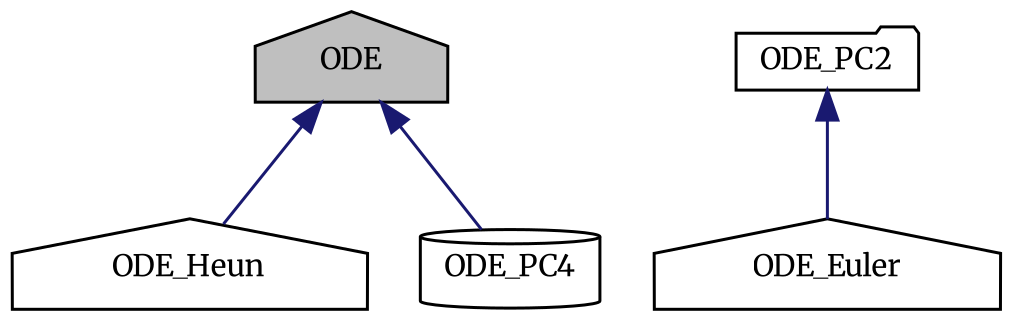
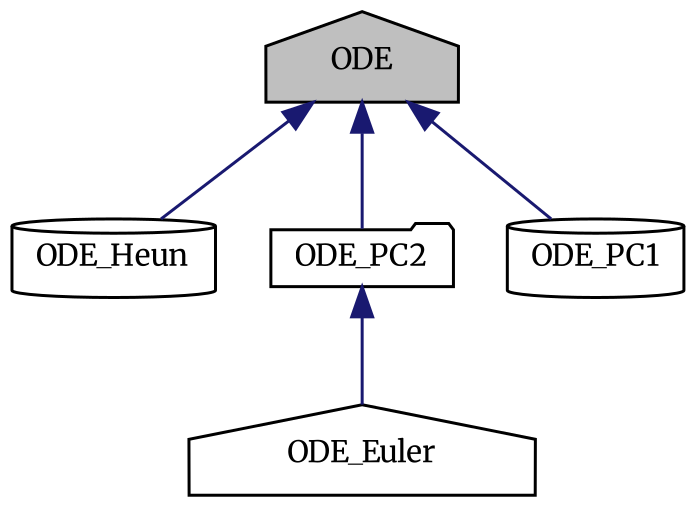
edge "ODE_PC2" -> "ODE": added
node "ODE_Heun": shape house -> cylinder
node "ODE_PC4": label "ODE_PC4" -> "ODE_PC1"
